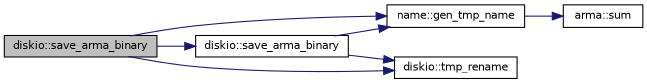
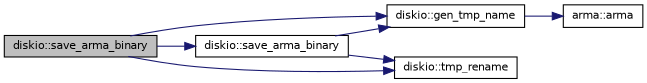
node "name::gen_tmp_name": label "name::gen_tmp_name" -> "diskio::gen_tmp_name"
node "arma::sum": label "arma::sum" -> "arma::arma"
